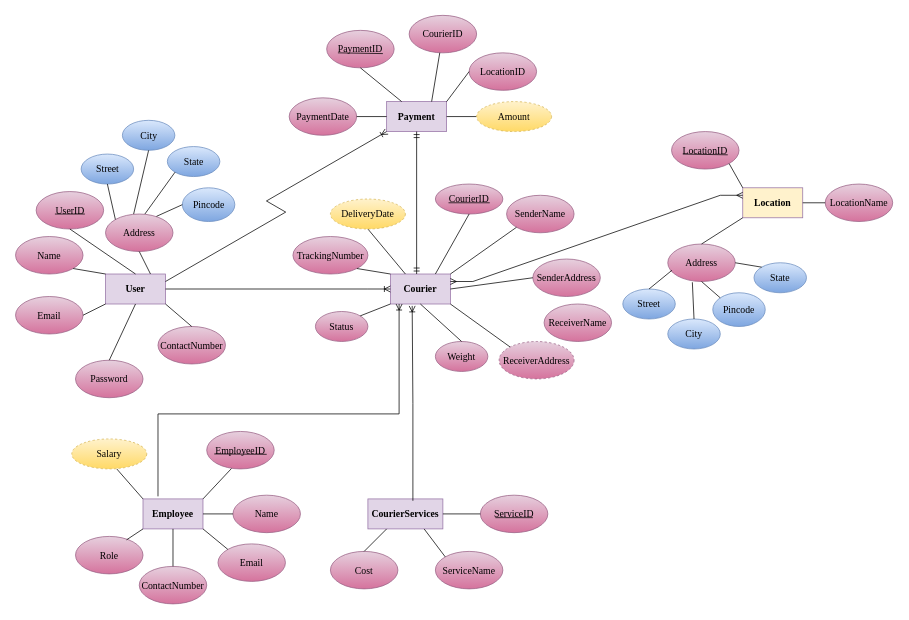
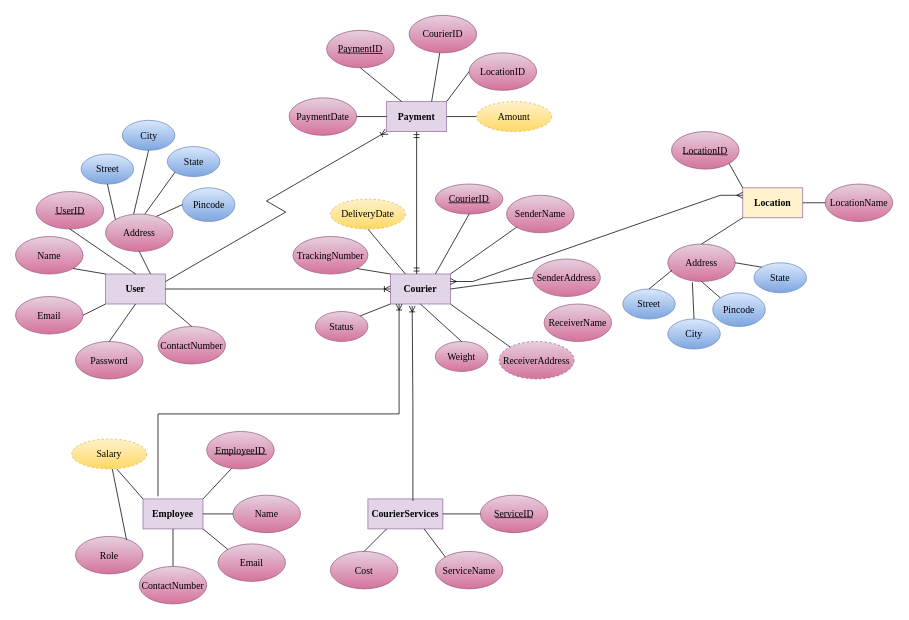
node "Password": moved (109, 379) -> (109, 360)
edge "Employee" -- "Role": now "Salary" -- "Role"
